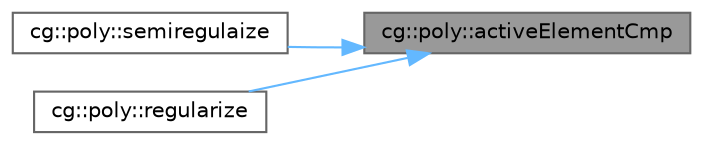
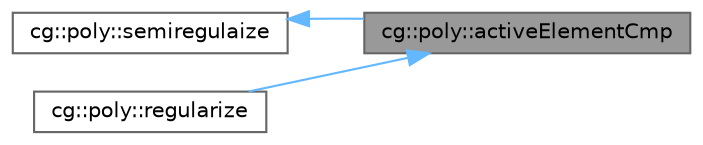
edge "cg::poly::semiregulaize" -> "cg::poly::activeElementCmp": reversed
